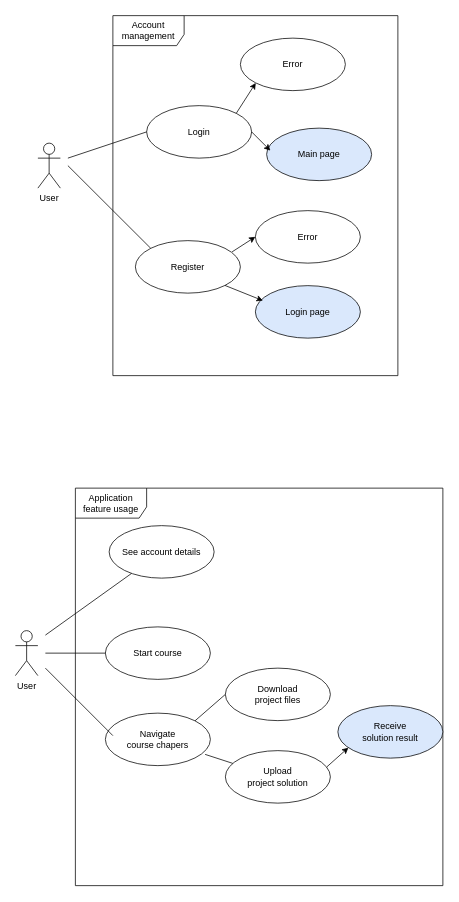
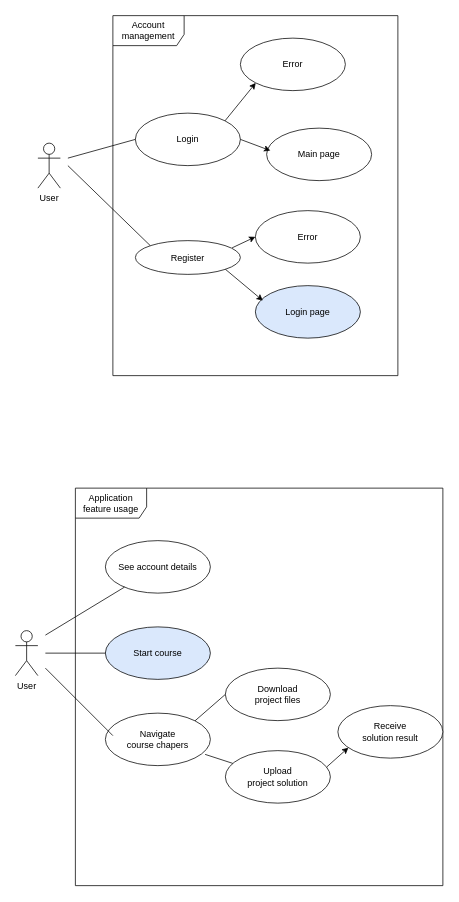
node "Login": moved (199, 132) -> (188, 139)
node "Main page": fillcolor #dae8fc -> #ffffff
node "Register": size 105x53 -> 105x34
node "See account details": moved (162, 552) -> (158, 567)
node "Start course": fillcolor #ffffff -> #dae8fc
node "Receive solution result": fillcolor #dae8fc -> #ffffff
